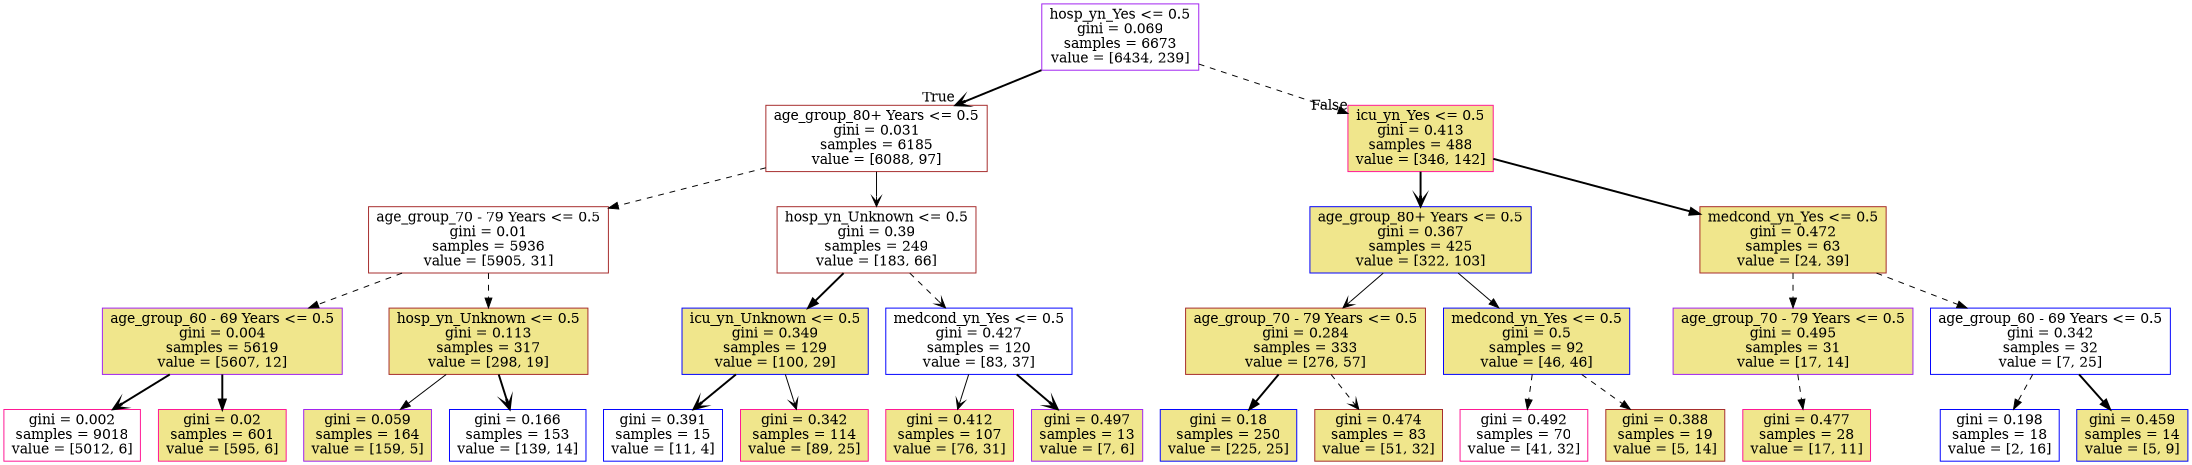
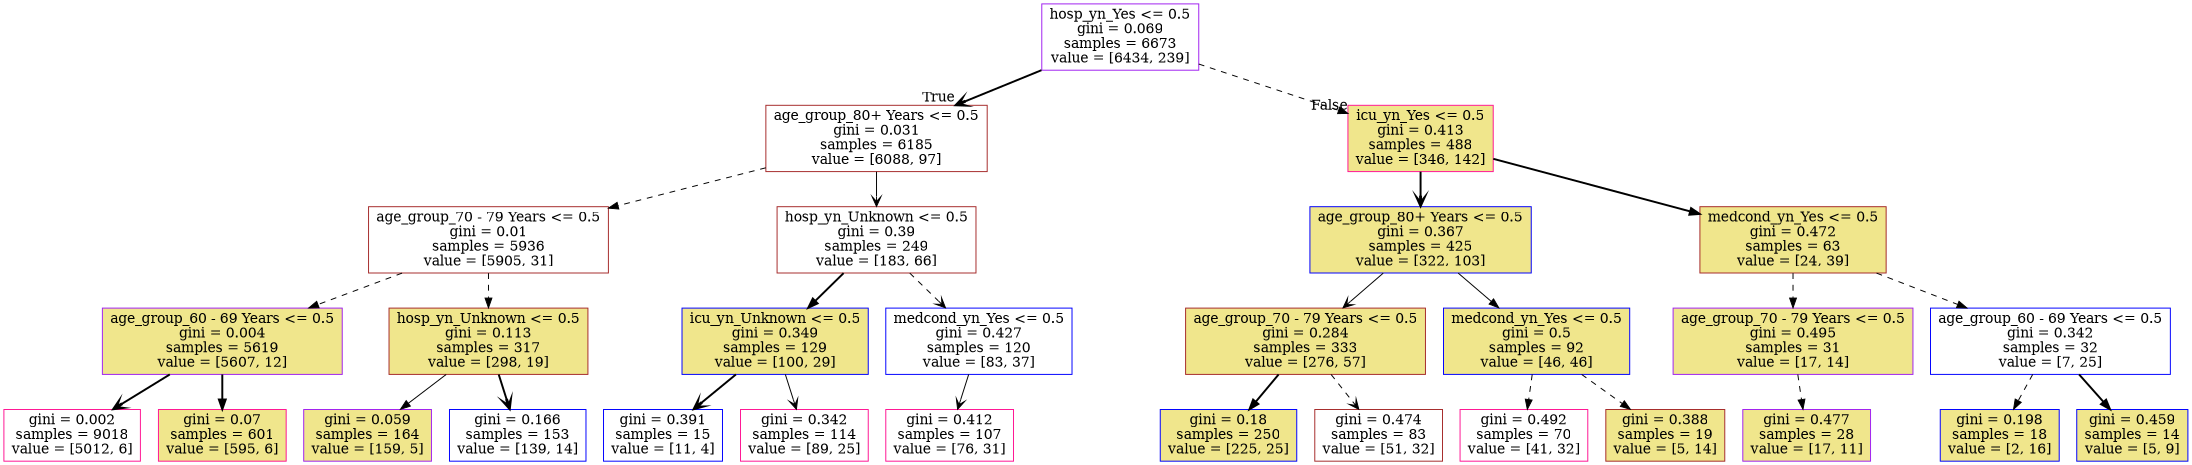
node "gini = 0.02 samples = 601 value = [595, 6]": label "gini = 0.02 samples = 601 value = [595, 6]" -> "gini = 0.07 samples = 601 value = [595, 6]"
node "gini = 0.342 samples = 114 value = [89, 25]": fillcolor khaki -> white
node "gini = 0.412 samples = 107 value = [76, 31]": fillcolor khaki -> white
node "gini = 0.497 samples = 13 value = [7, 6]": removed
node "gini = 0.474 samples = 83 value = [51, 32]": fillcolor khaki -> white
node "gini = 0.477 samples = 28 value = [17, 11]": color deeppink -> purple
node "gini = 0.198 samples = 18 value = [2, 16]": fillcolor white -> khaki
